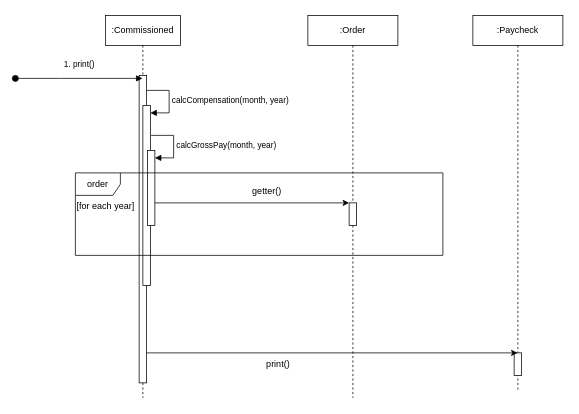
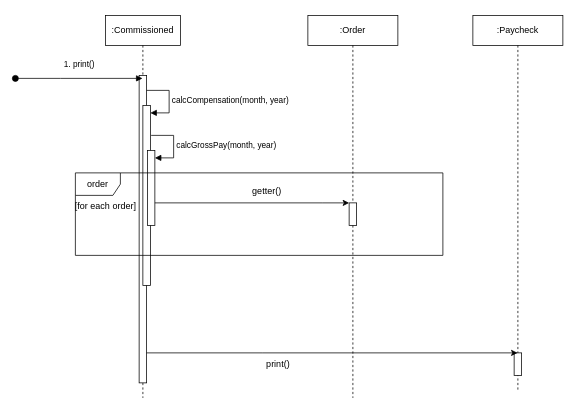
node "[for each year]": label "[for each year]" -> "[for each order]"
